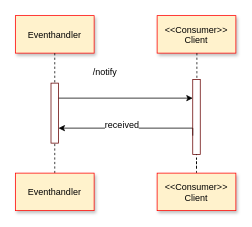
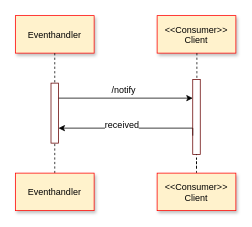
node "/notify": moved (105, 72) -> (123, 90)
